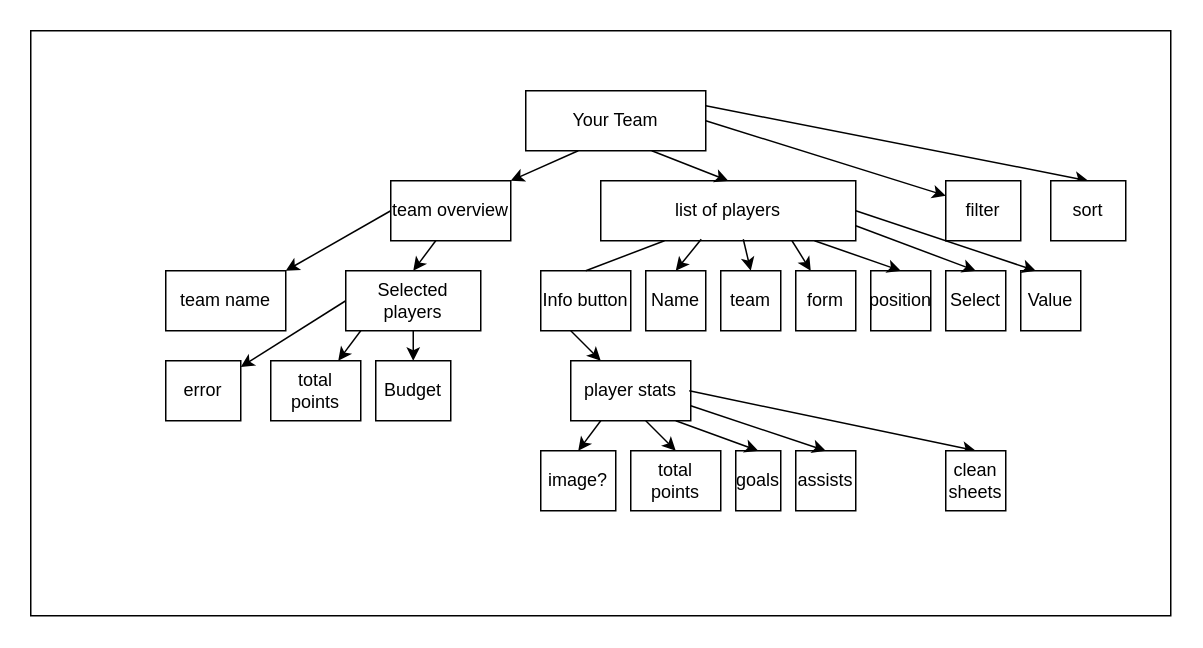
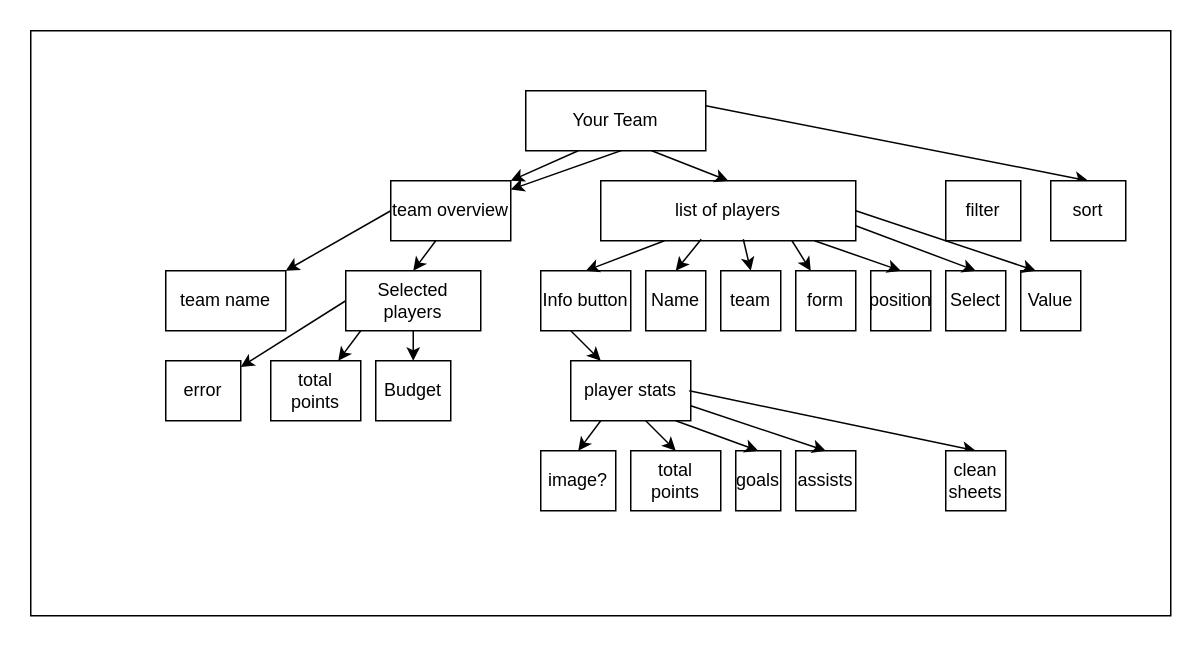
edge "Your Team" -> "filter": now "Your Team" -> "team overview"
edge "list of players" -- "Info button": arrowhead none -> classic
